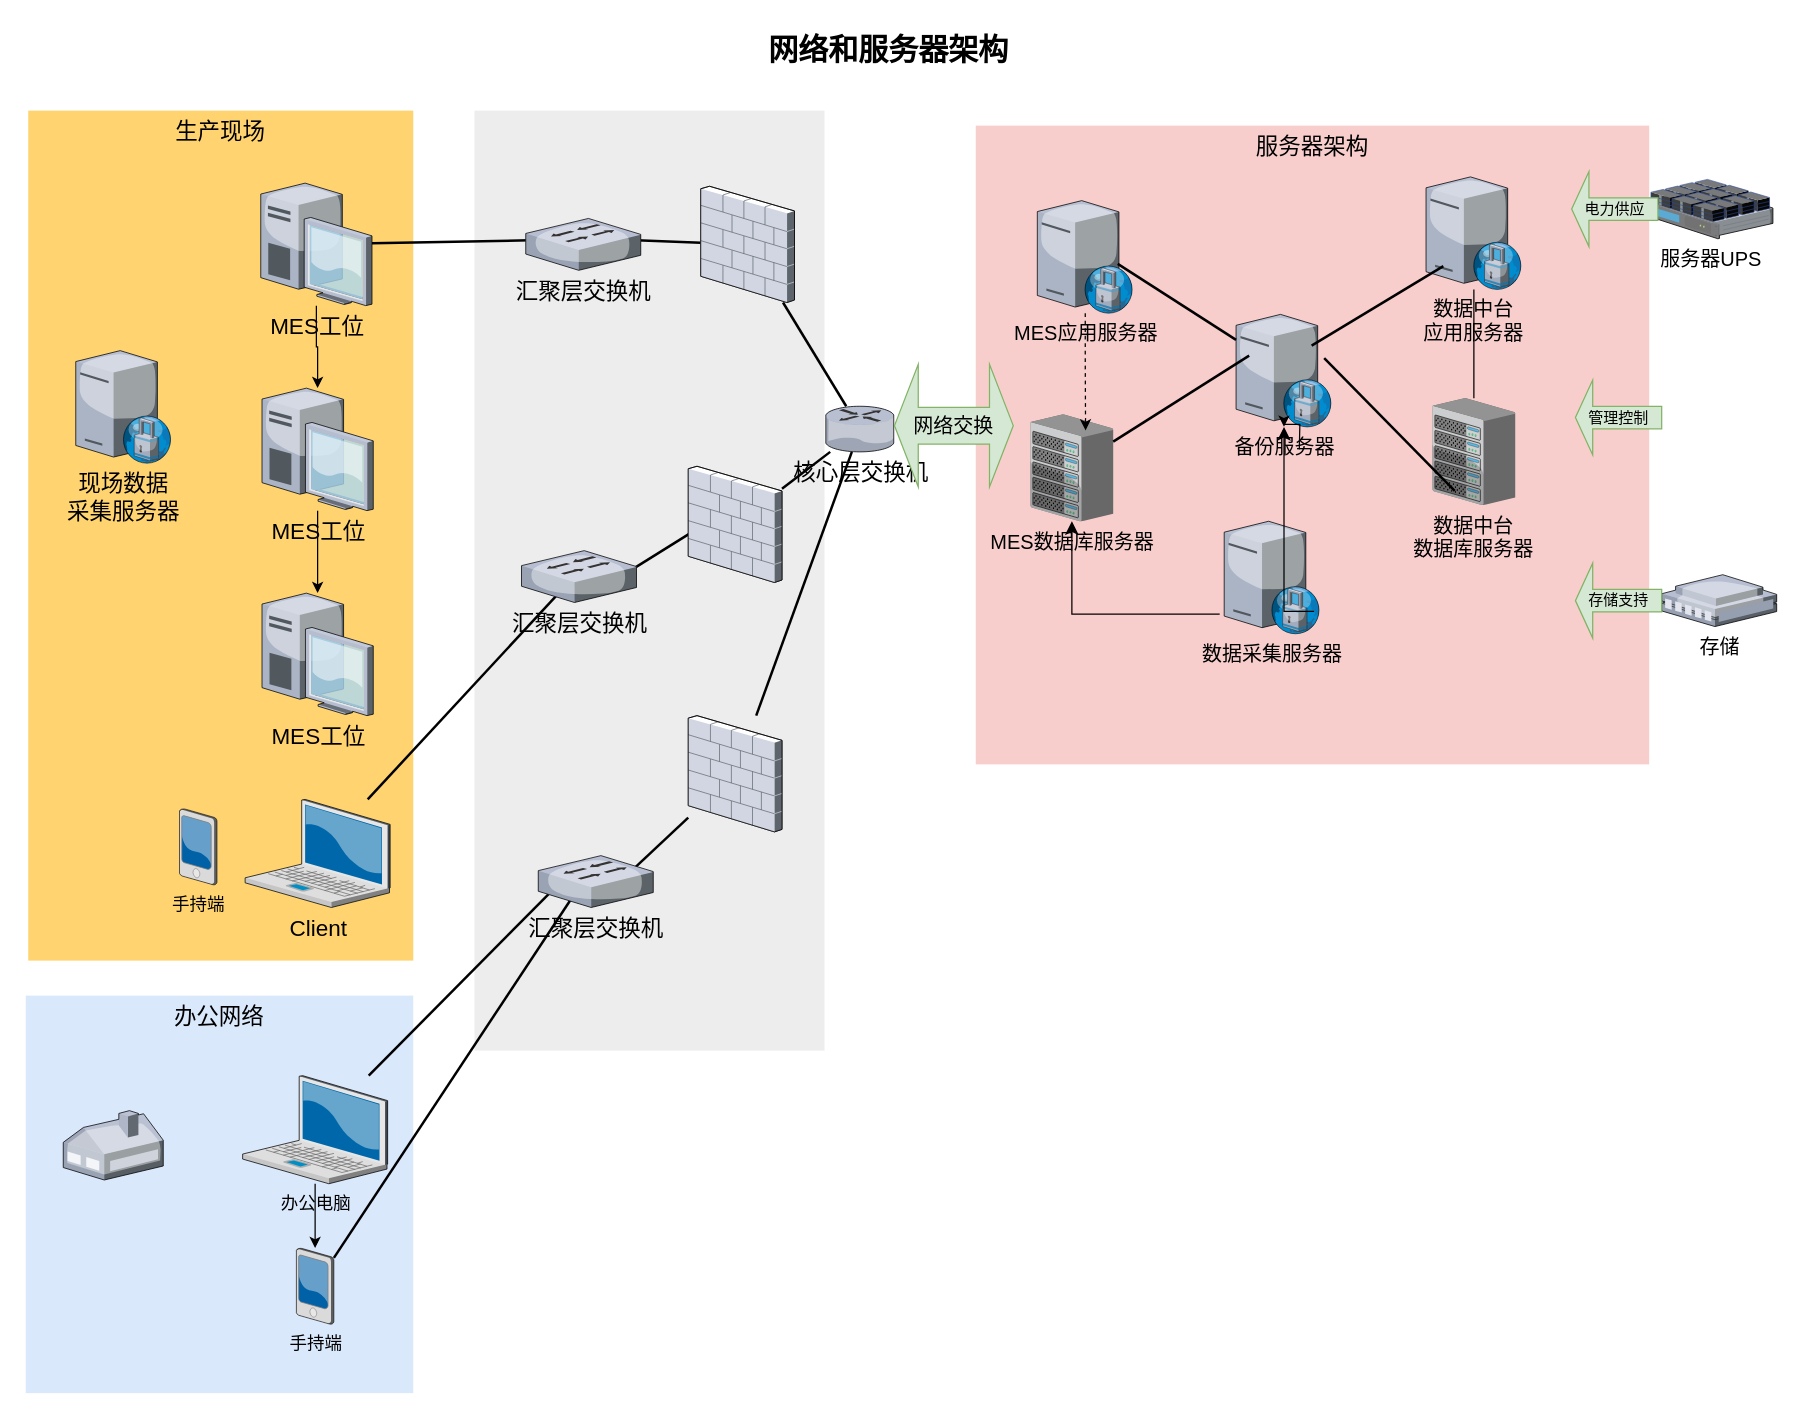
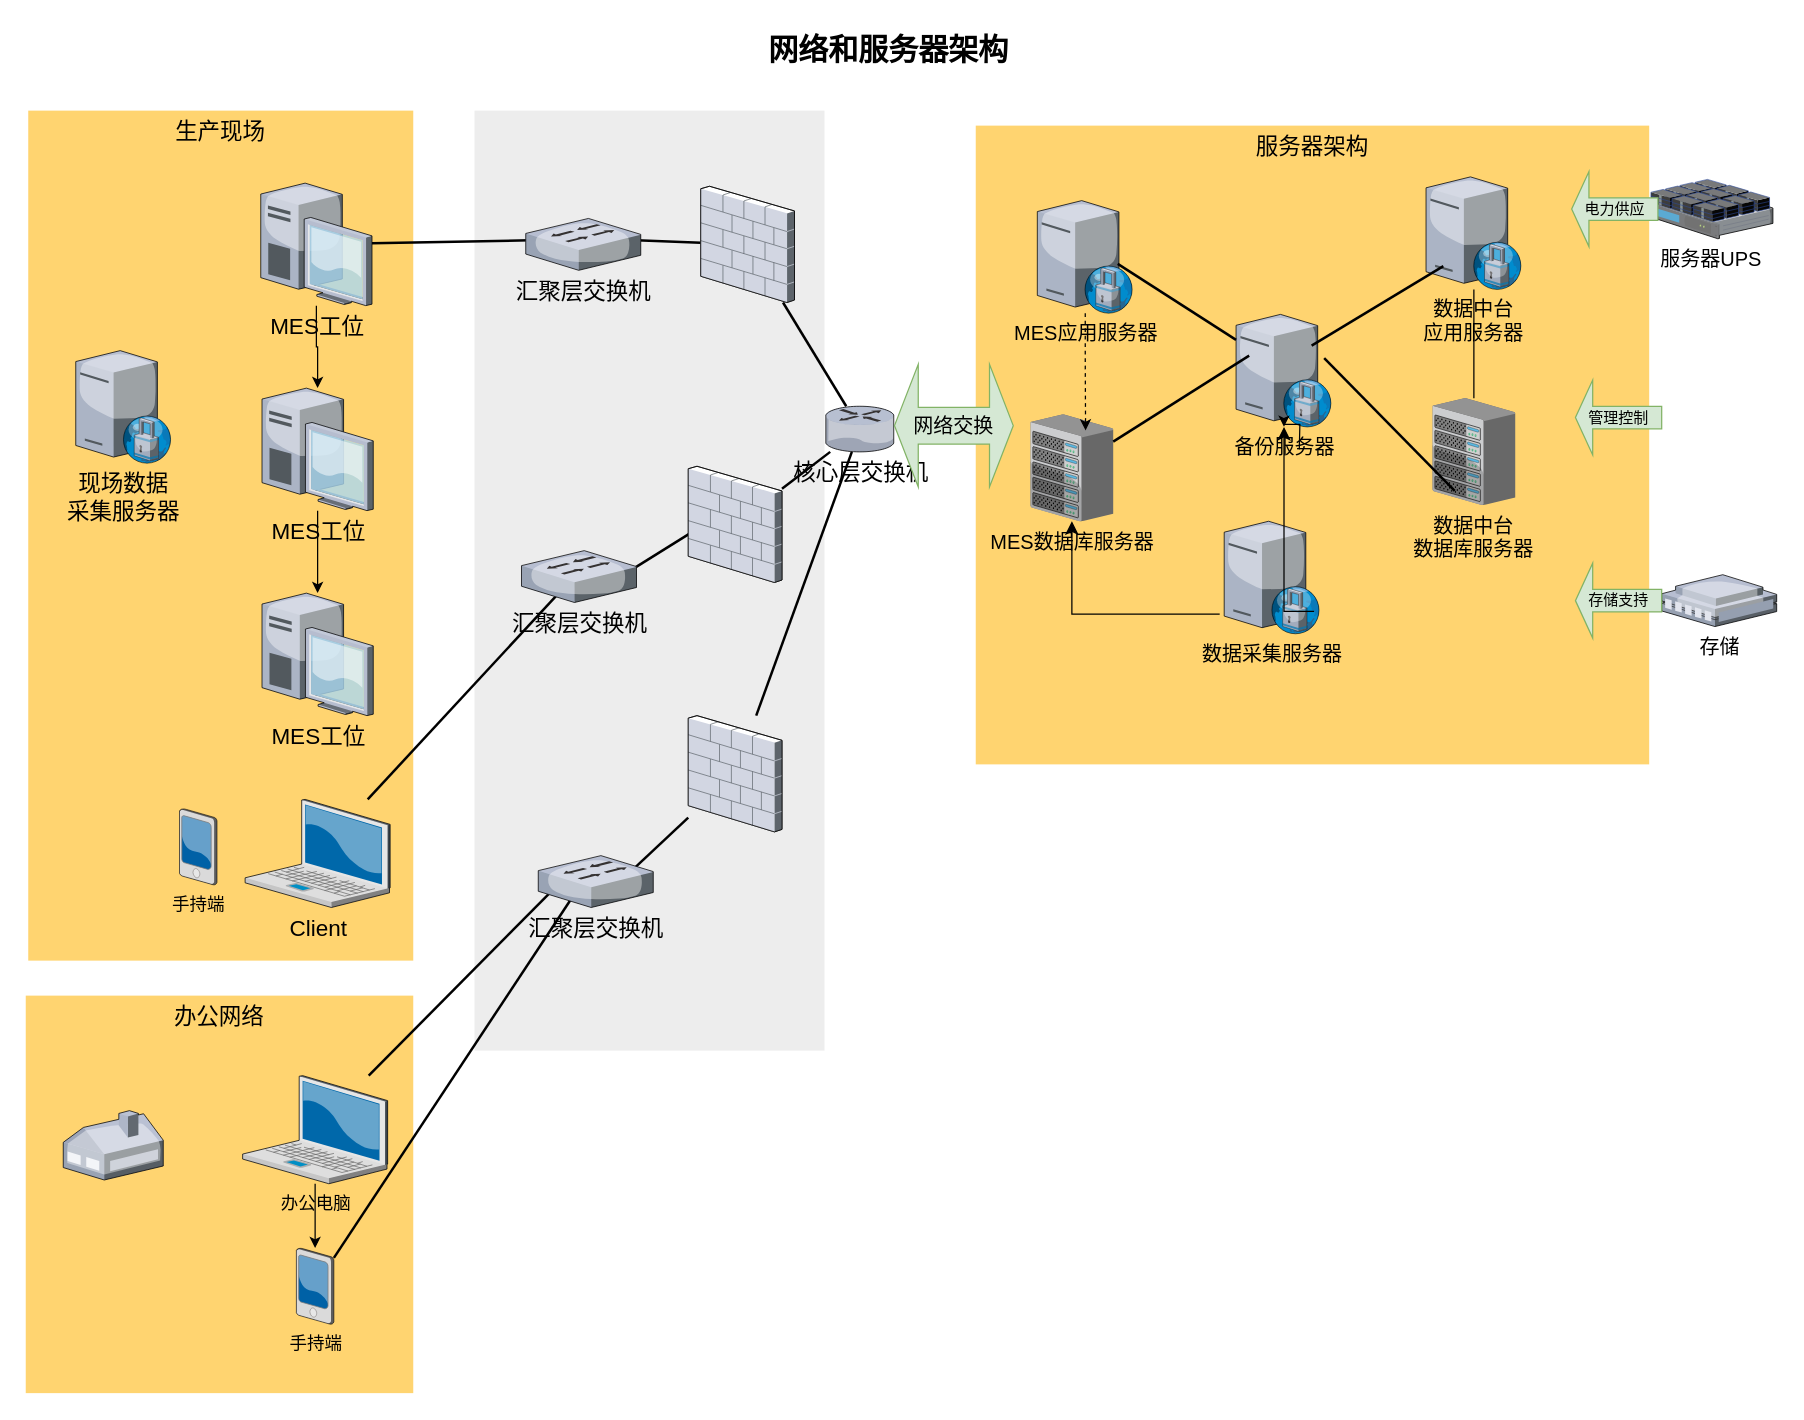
node "服务器架构": fillcolor #f8cecc -> #ffd470
node "办公网络": fillcolor #dae8fc -> #ffd470
